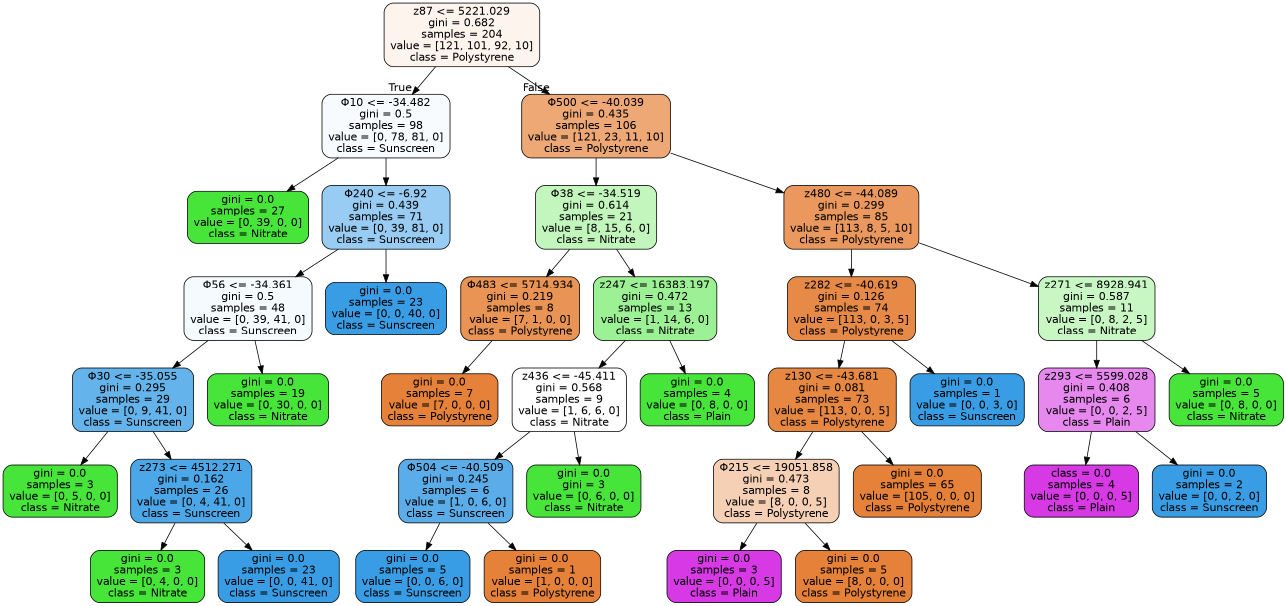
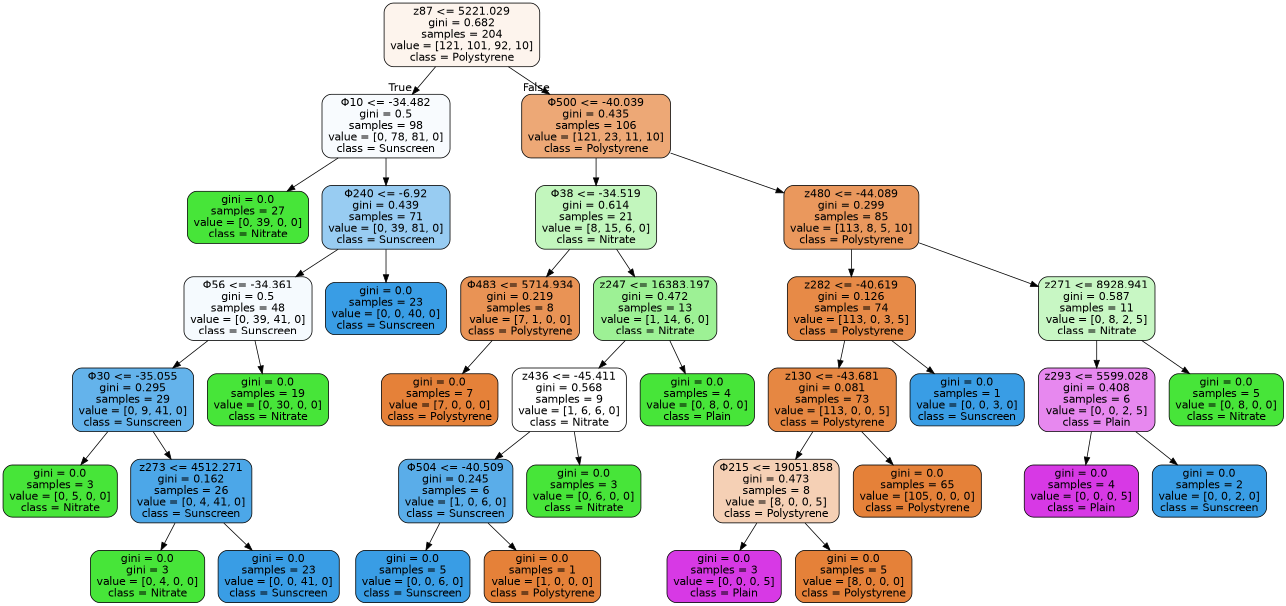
node "gini = 0.0 gini = 3 value = [0, 6, 0, 0] class = Nitrate": label "gini = 0.0 gini = 3 value = [0, 6, 0, 0] class = Nitrate" -> "gini = 0.0 samples = 3 value = [0, 6, 0, 0] class = Nitrate"
node "class = 0.0 samples = 4 value = [0, 0, 0, 5] class = Plain": label "class = 0.0 samples = 4 value = [0, 0, 0, 5] class = Plain" -> "gini = 0.0 samples = 4 value = [0, 0, 0, 5] class = Plain"
node "gini = 0.0 samples = 3 value = [0, 4, 0, 0] class = Nitrate": label "gini = 0.0 samples = 3 value = [0, 4, 0, 0] class = Nitrate" -> "gini = 0.0 gini = 3 value = [0, 4, 0, 0] class = Nitrate"
